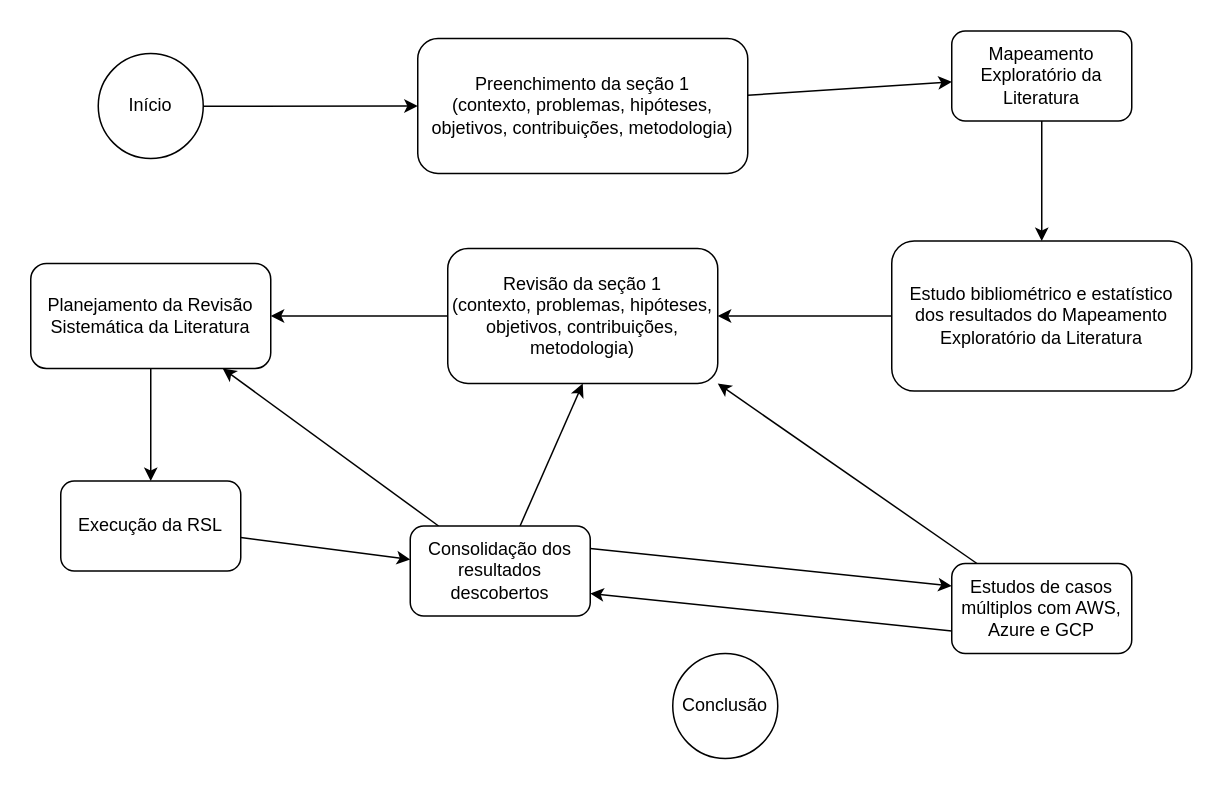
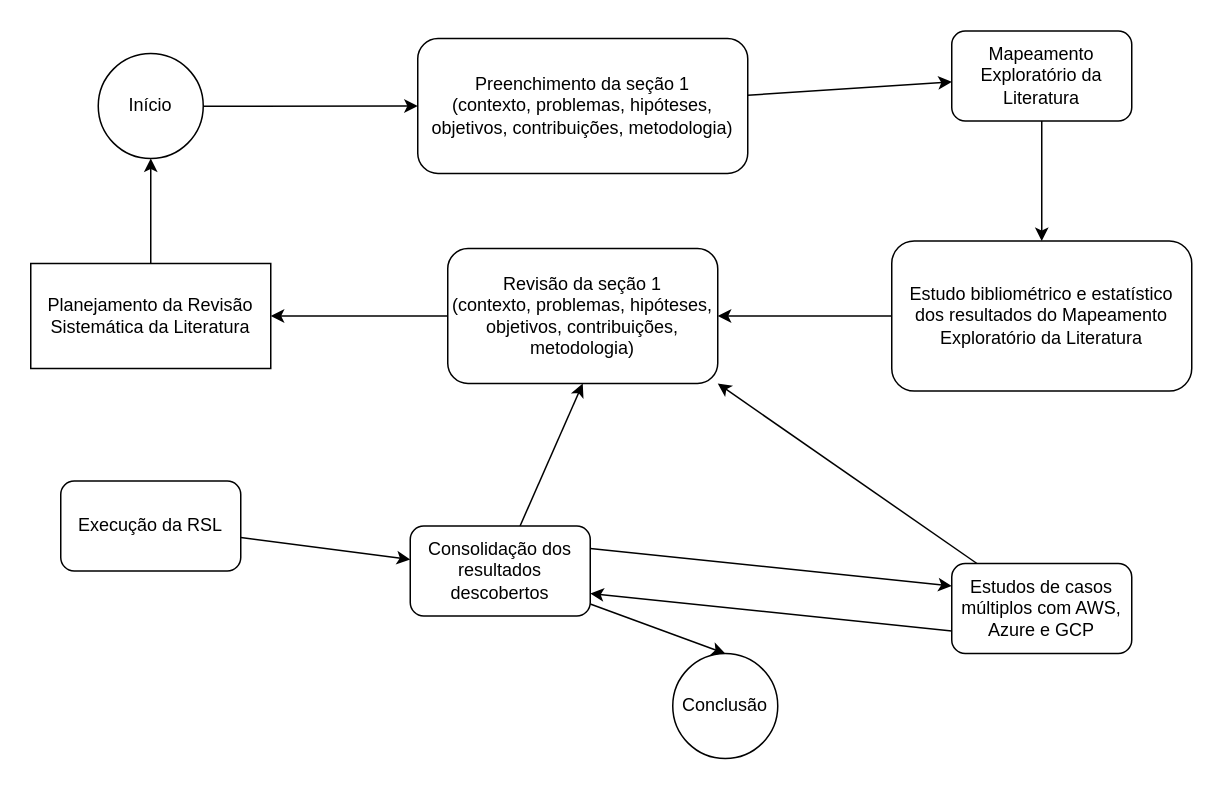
node "Planejamento da Revisão Sistemática da Literatura": shape rounded rectangle -> rectangle
edge "Planejamento da Revisão Sistemática da Literatura" -> "Execução da RSL": now "Planejamento da Revisão Sistemática da Literatura" -> "Início"
edge "Consolidação dos resultados descobertos" -> "Planejamento da Revisão Sistemática da Literatura": now "Consolidação dos resultados descobertos" -> "Conclusão"
